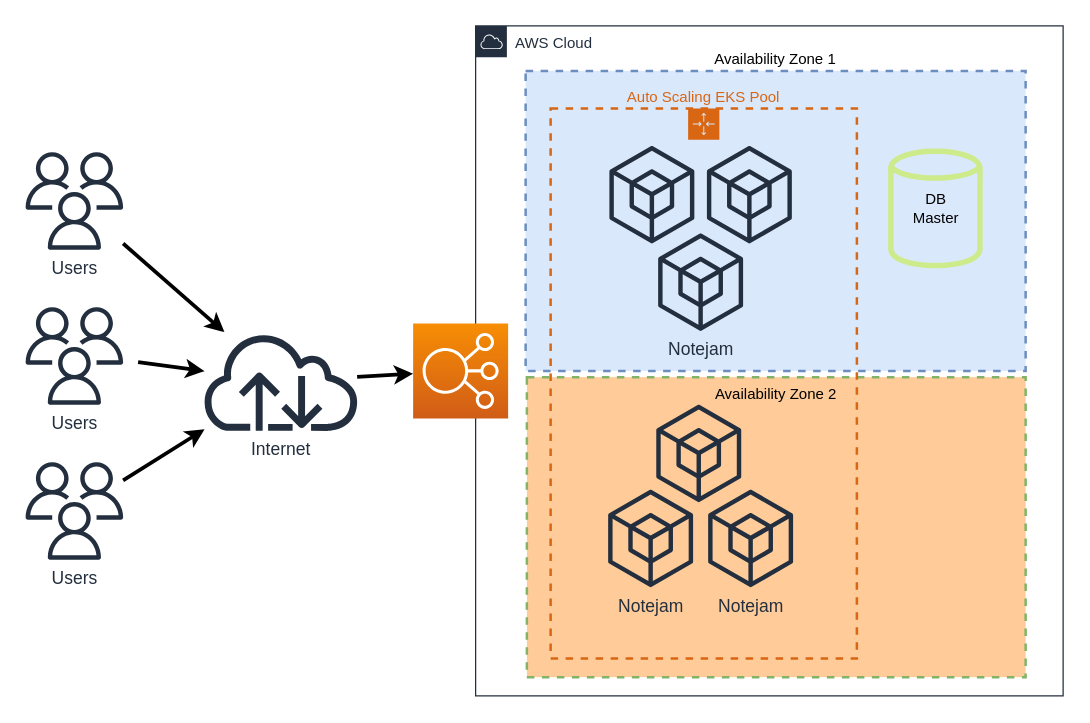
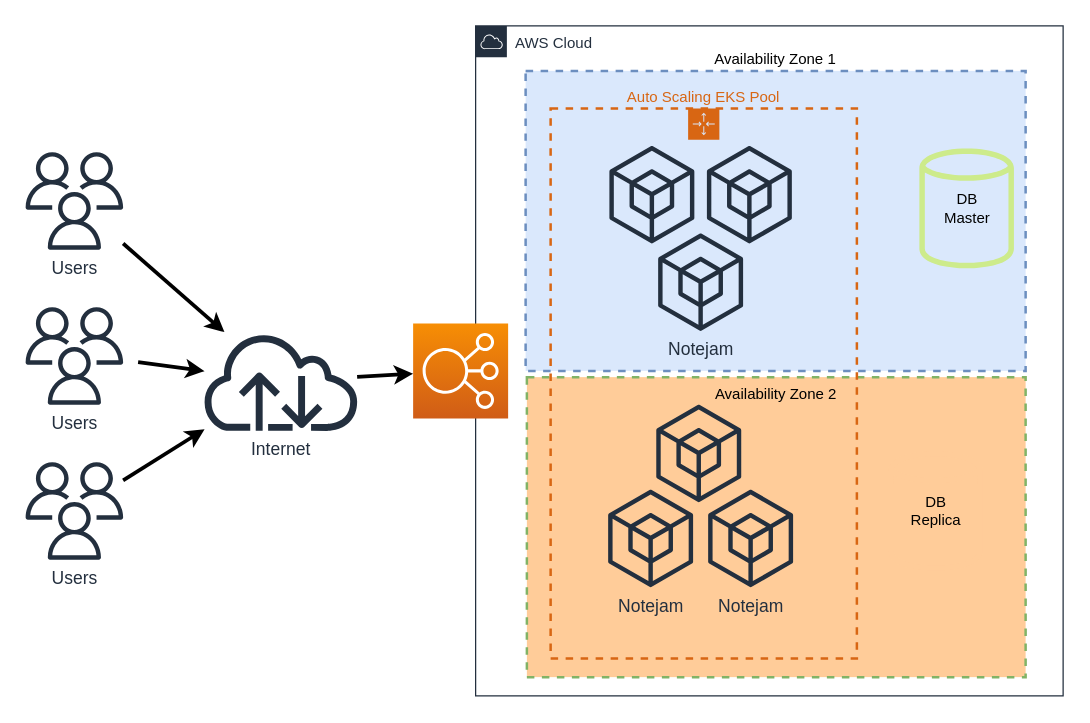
node "DB Master": moved (935, 208) -> (967, 208)
node "DB Replica": added
